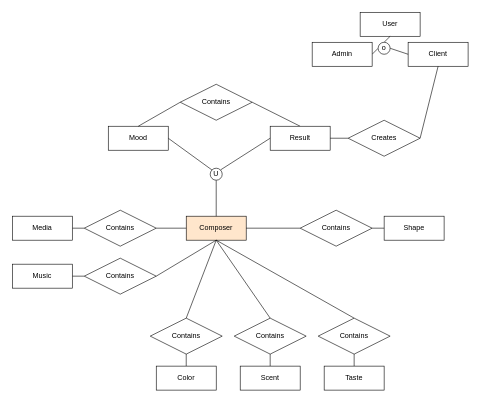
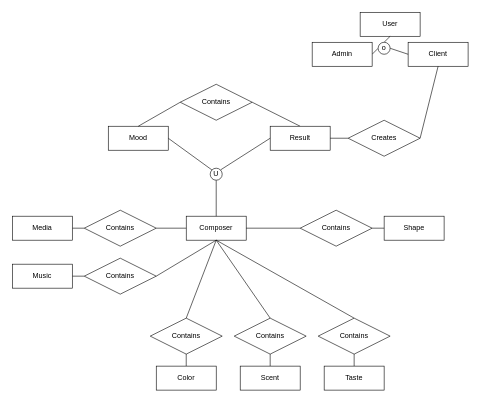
node "Composer": fillcolor #ffe6cc -> #ffffff
